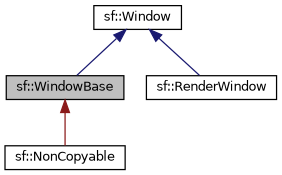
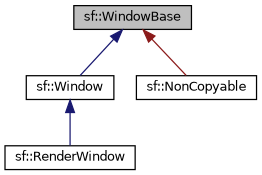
edge "sf::WindowBase" -> "sf::Window": reversed
